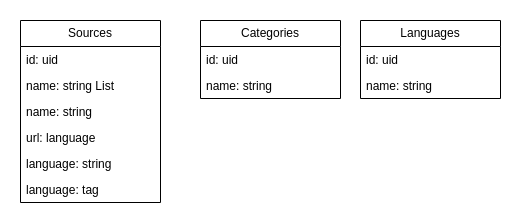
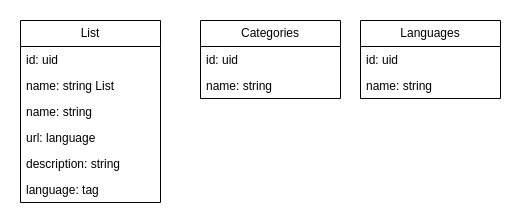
node "Sources": label "Sources" -> "List"
node "language: string": label "language: string" -> "description: string"
